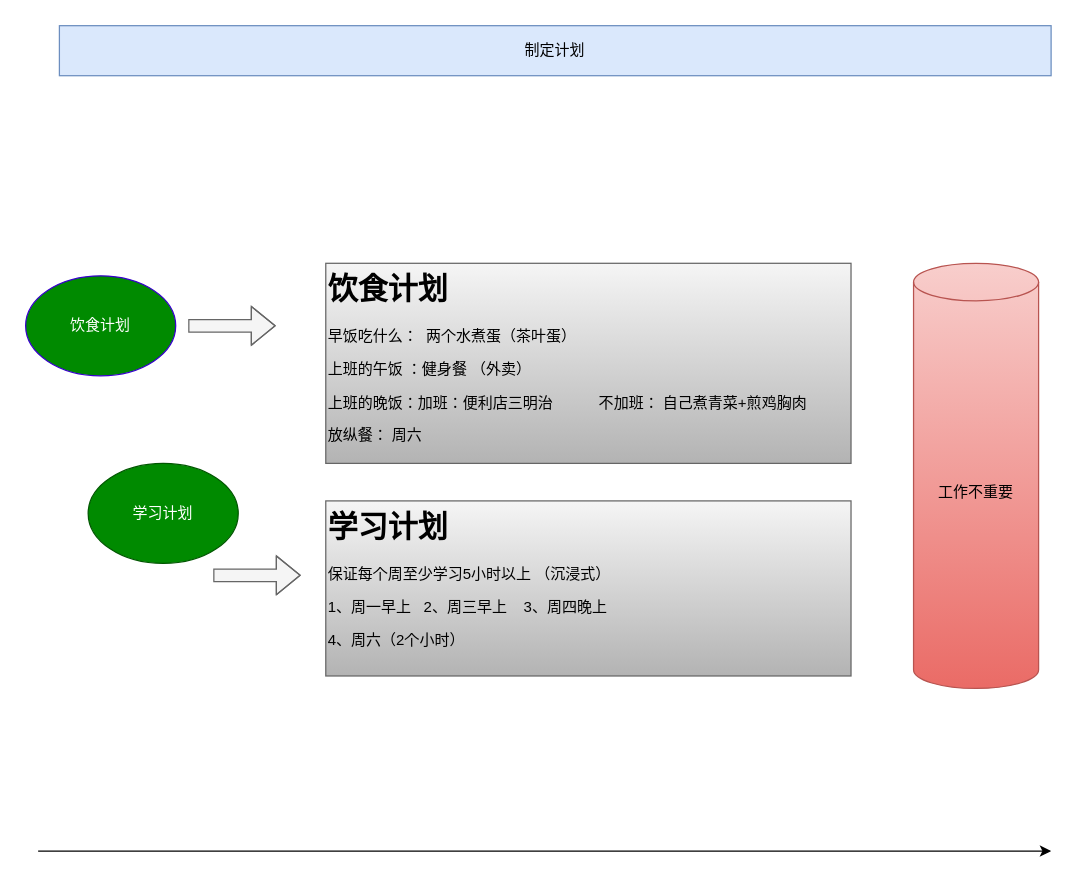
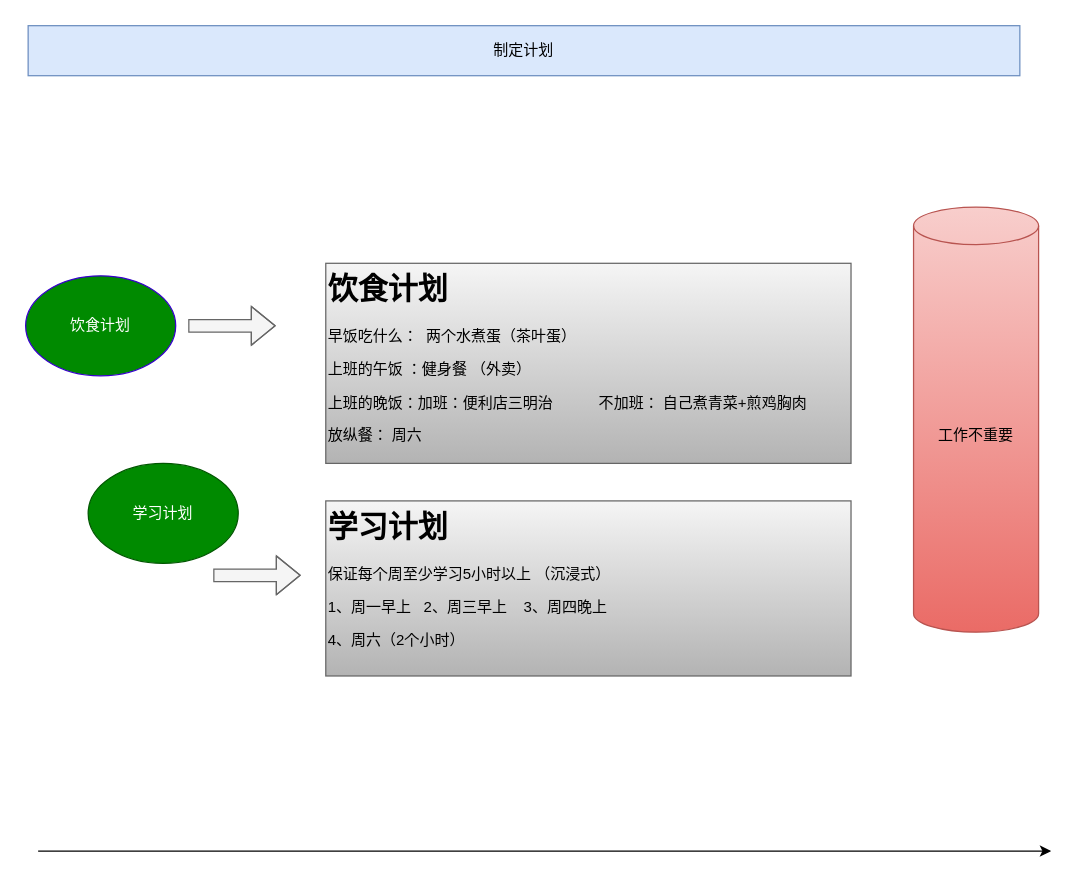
node "制定计划": moved (555, 51) -> (524, 51)
node "工作不重要": moved (976, 476) -> (976, 419)
